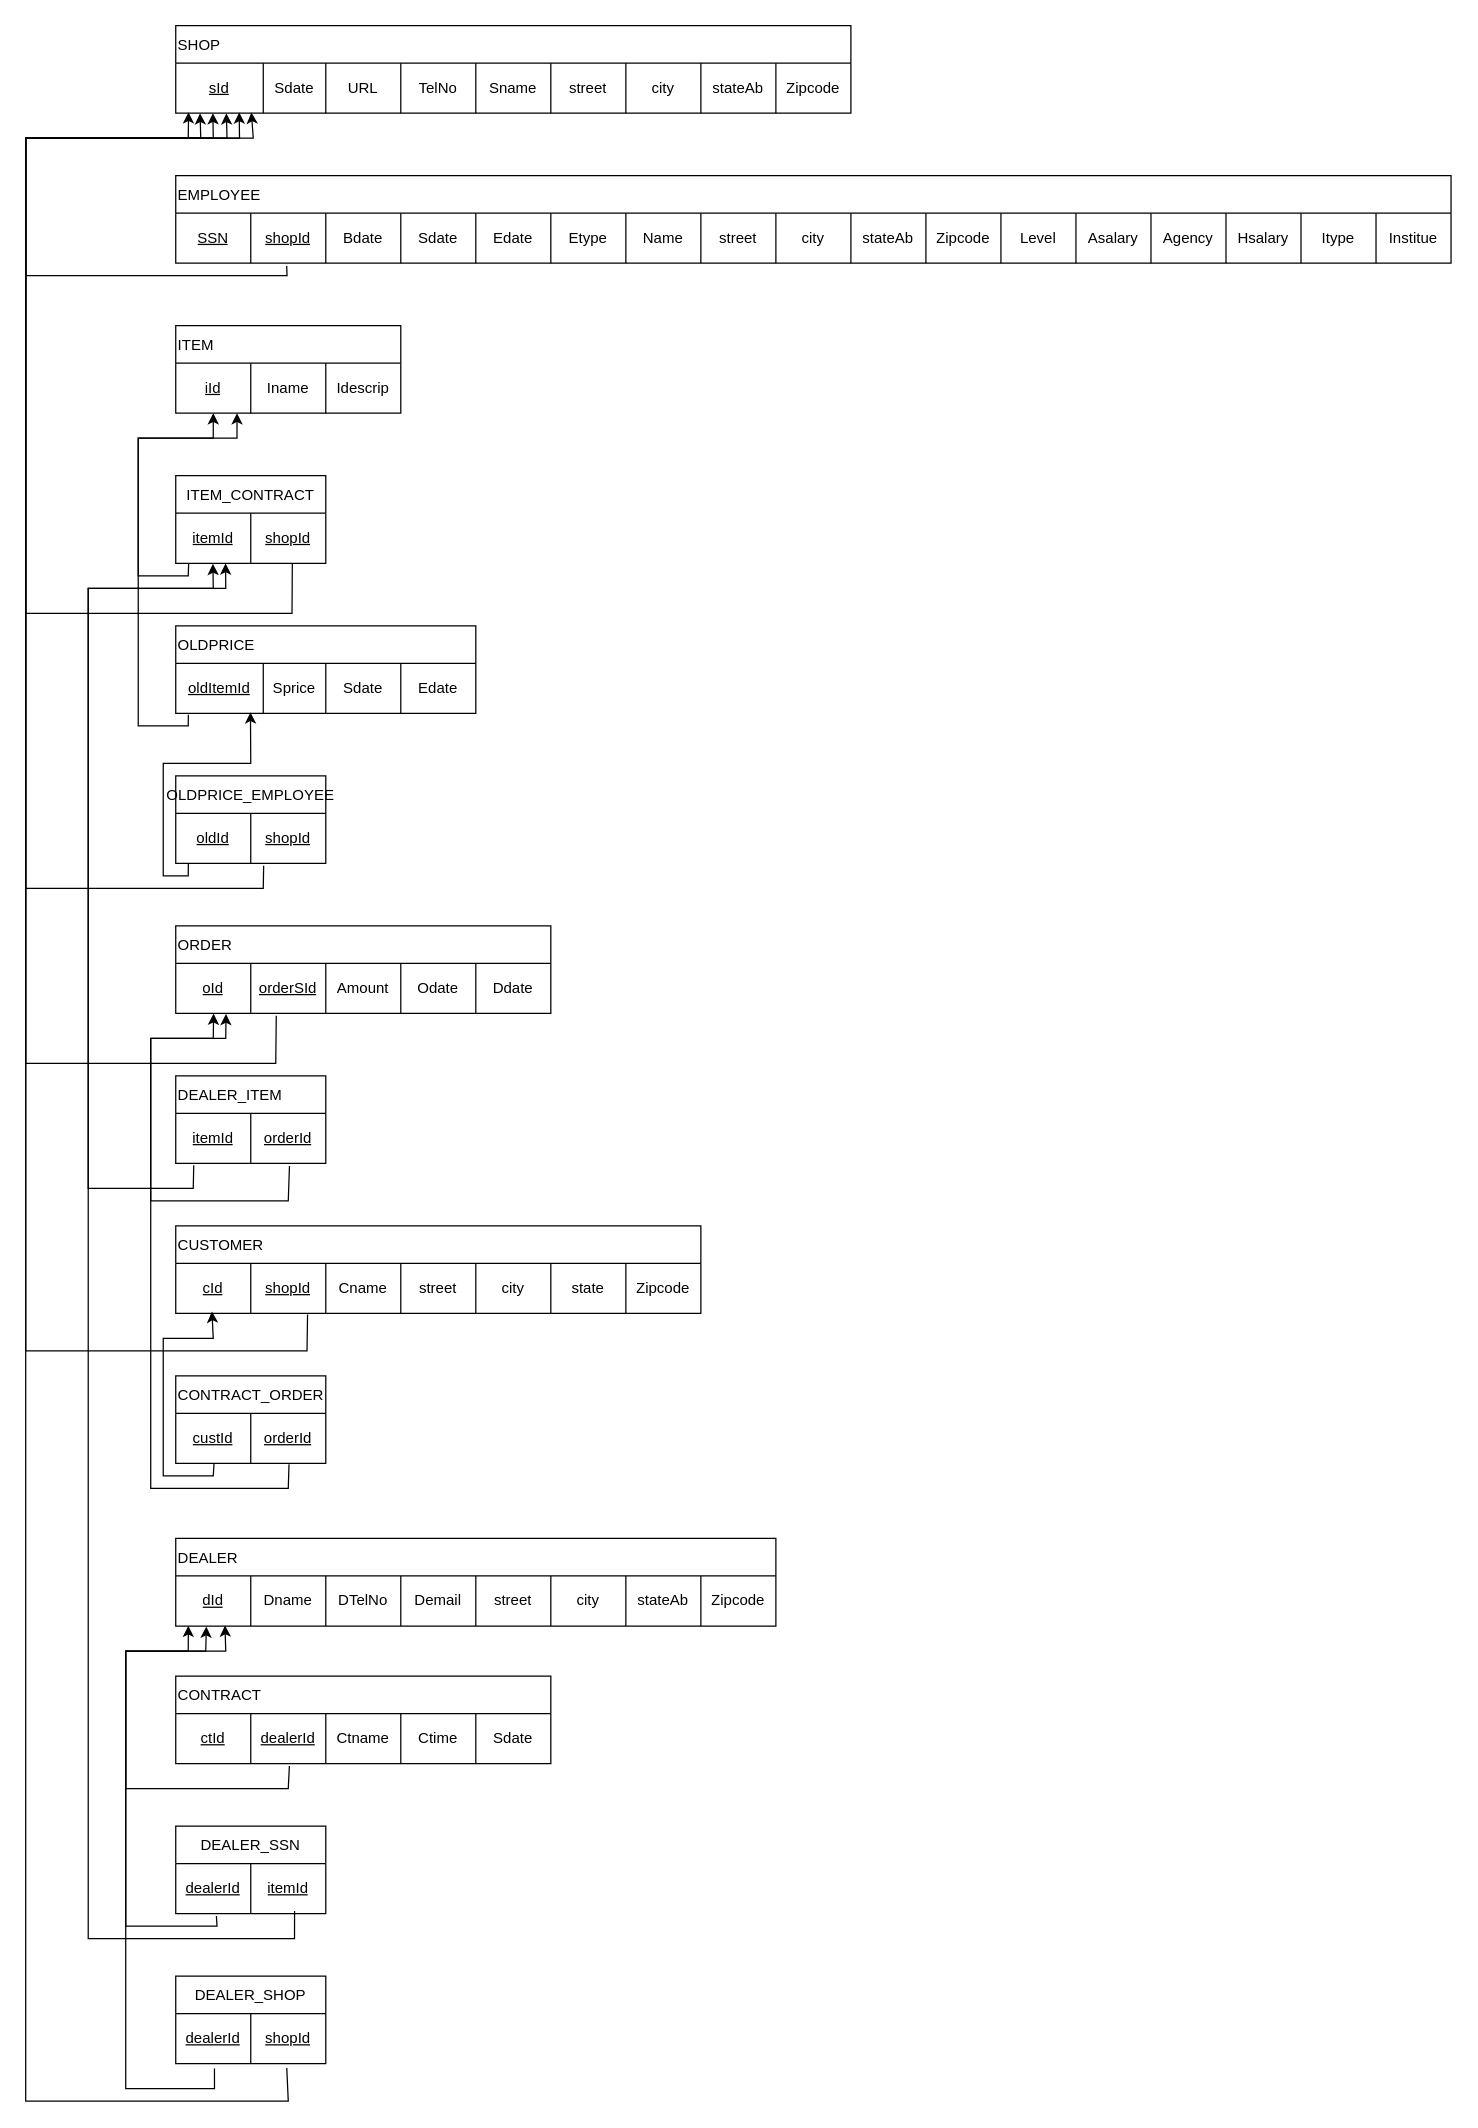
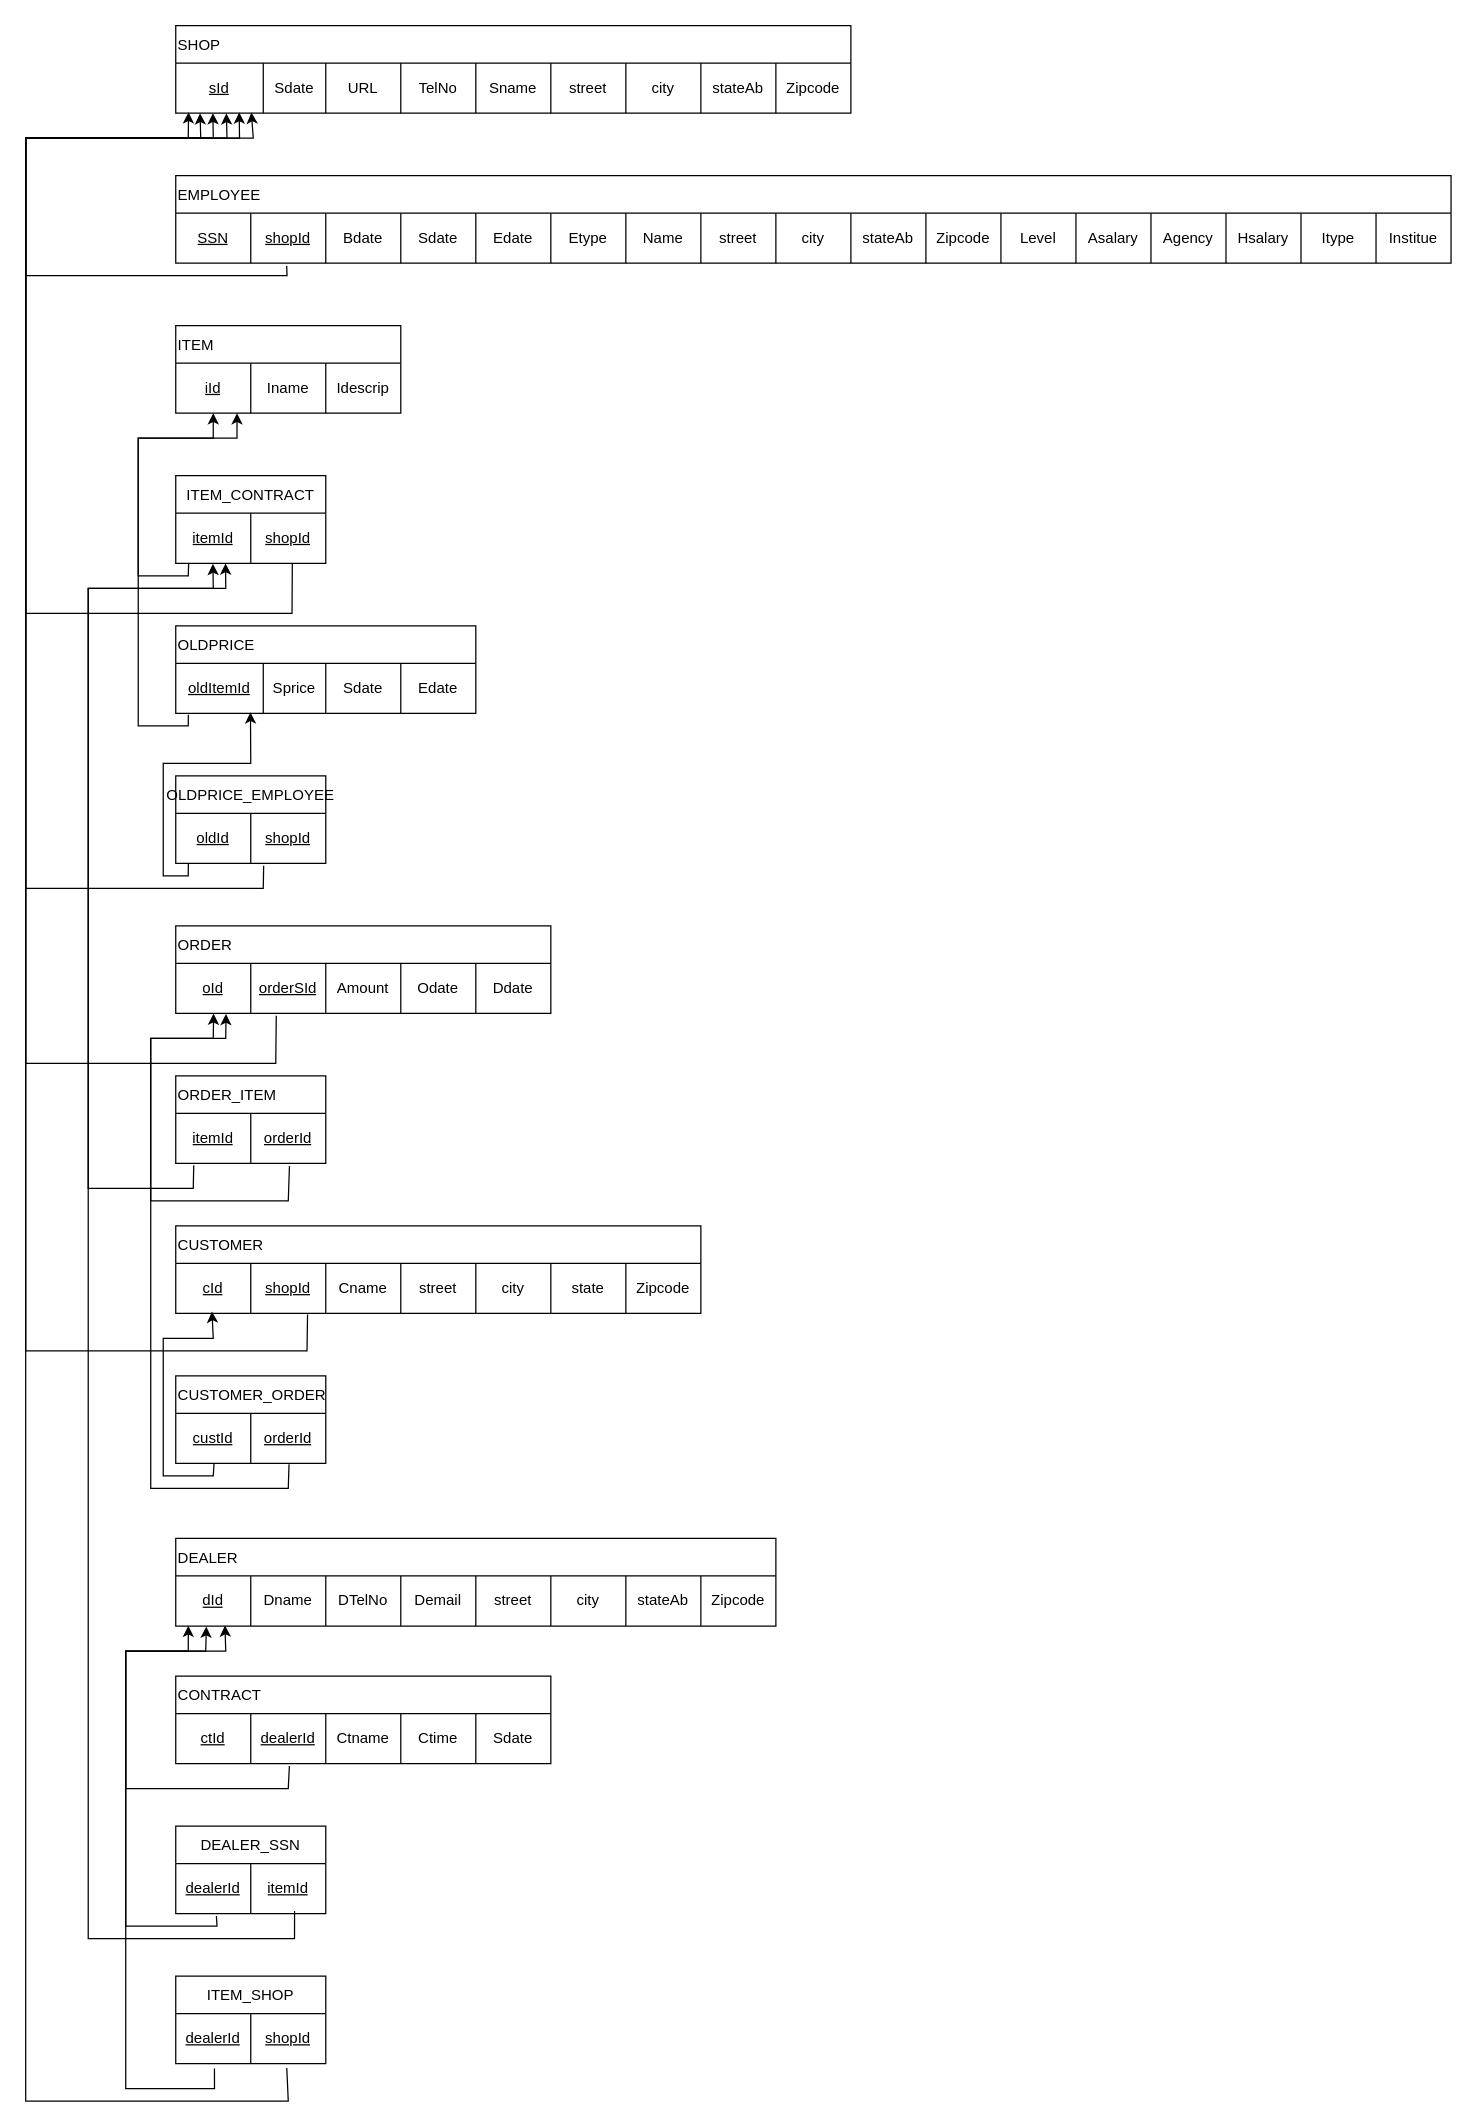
node "DEALER_ITEM": label "DEALER_ITEM" -> "ORDER_ITEM"
node "CONTRACT_ORDER": label "CONTRACT_ORDER" -> "CUSTOMER_ORDER"
node "DEALER_SHOP": label "DEALER_SHOP" -> "ITEM_SHOP"
